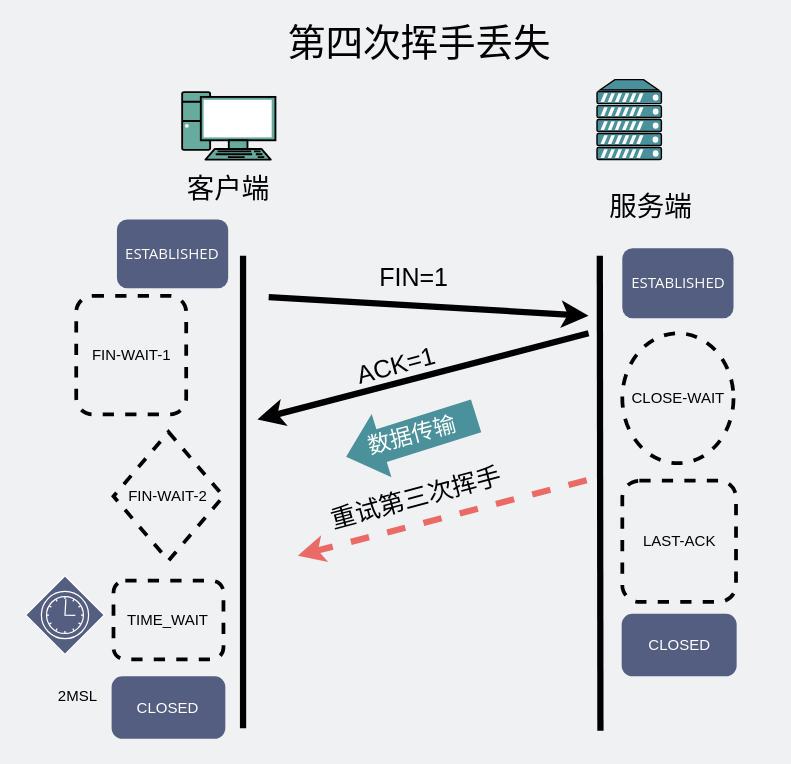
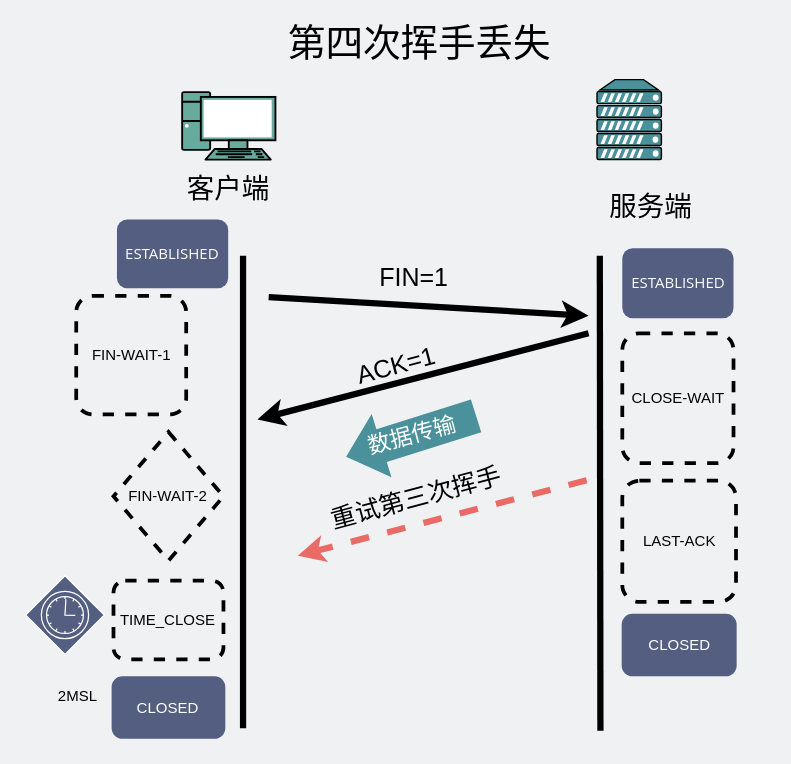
node "CLOSE-WAIT": shape ellipse -> rounded rectangle
node "TIME_WAIT": label "TIME_WAIT" -> "TIME_CLOSE"
